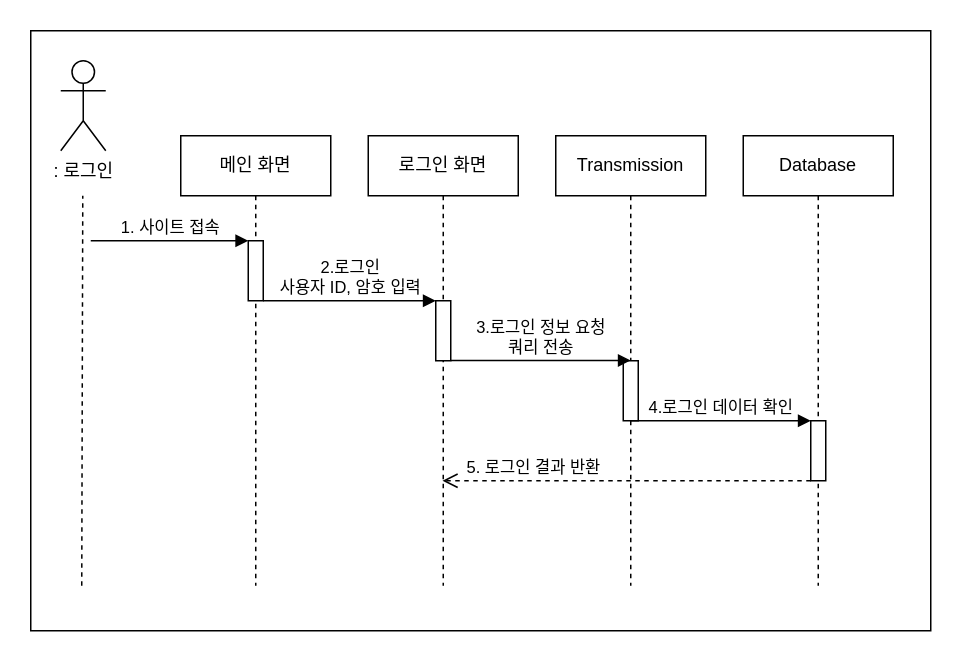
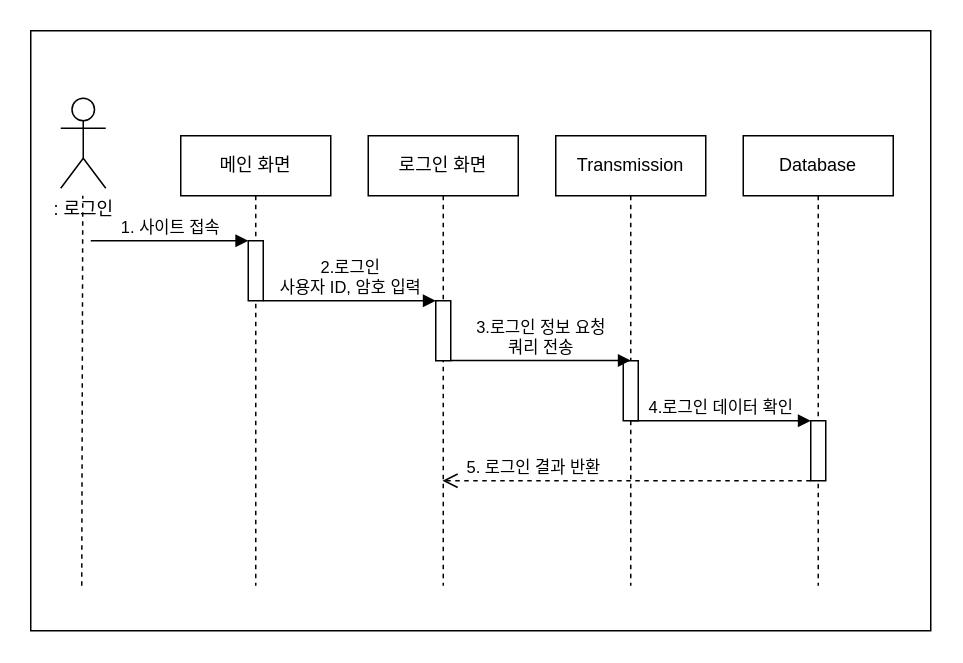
node ": 로그인": moved (83, 106) -> (83, 143)
